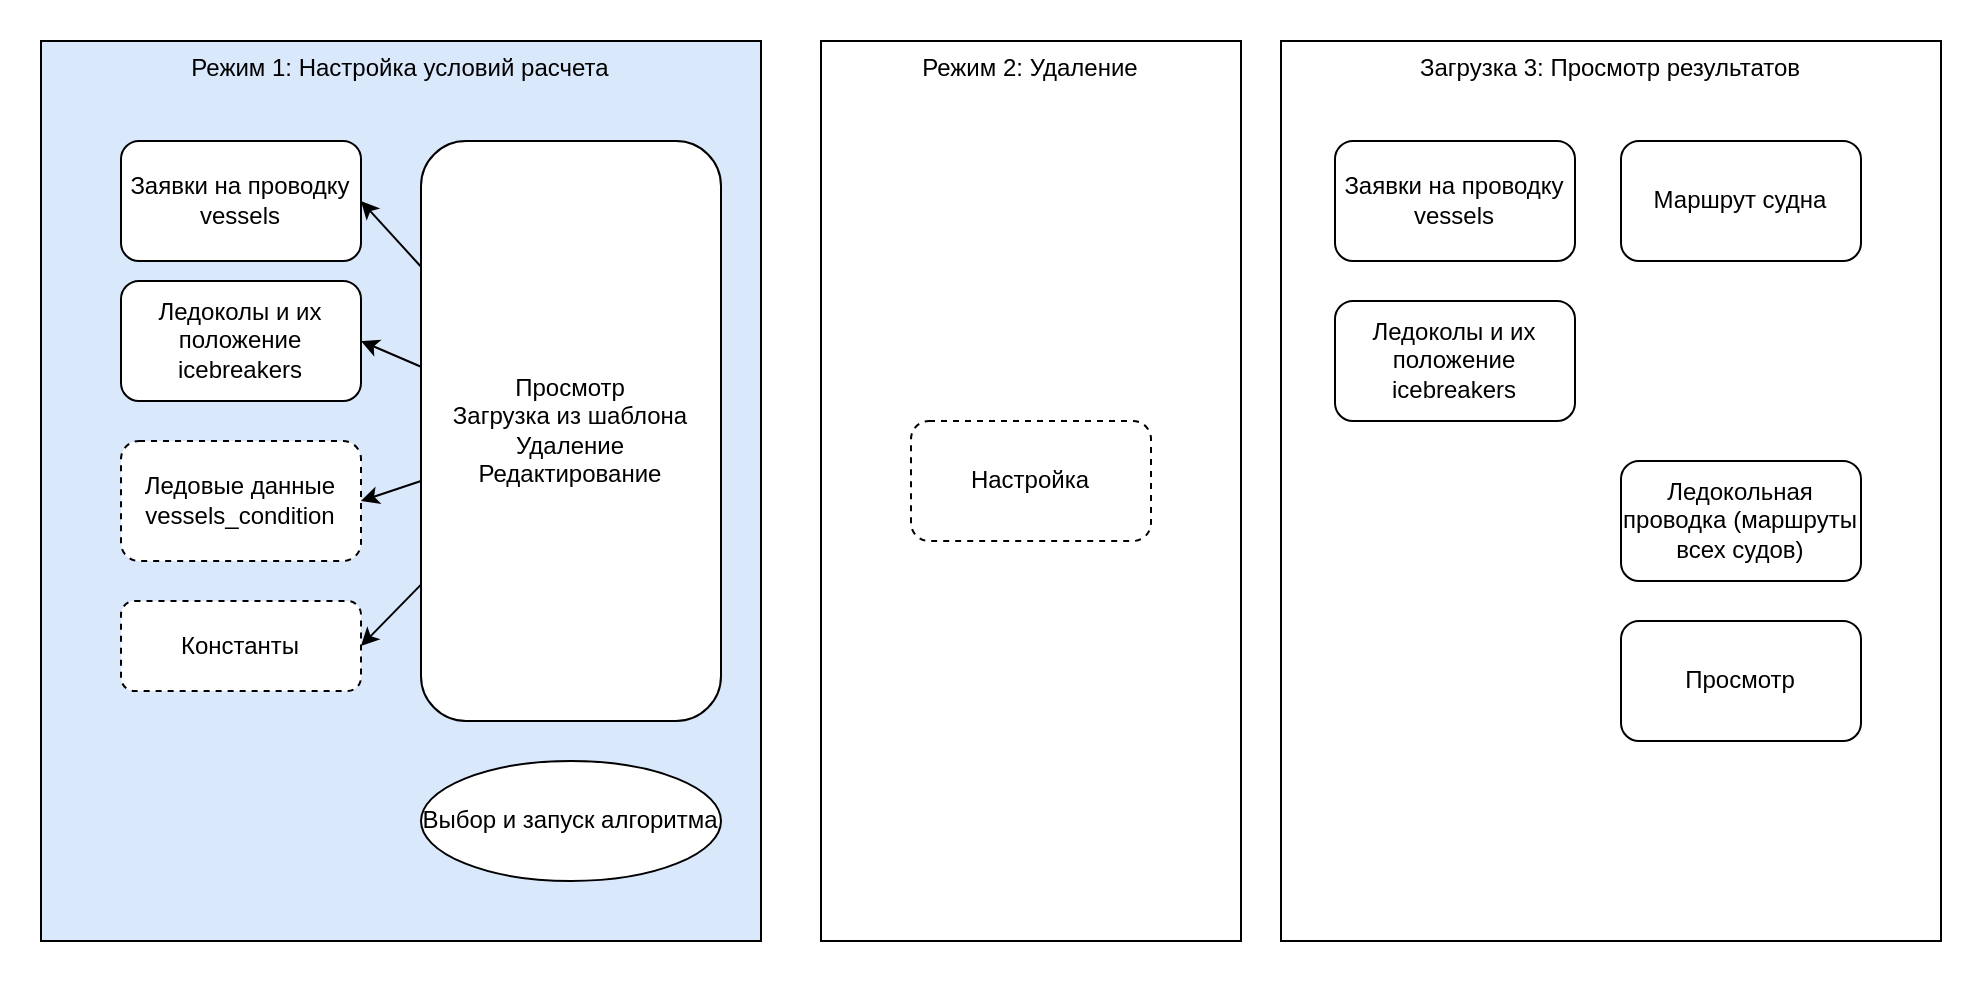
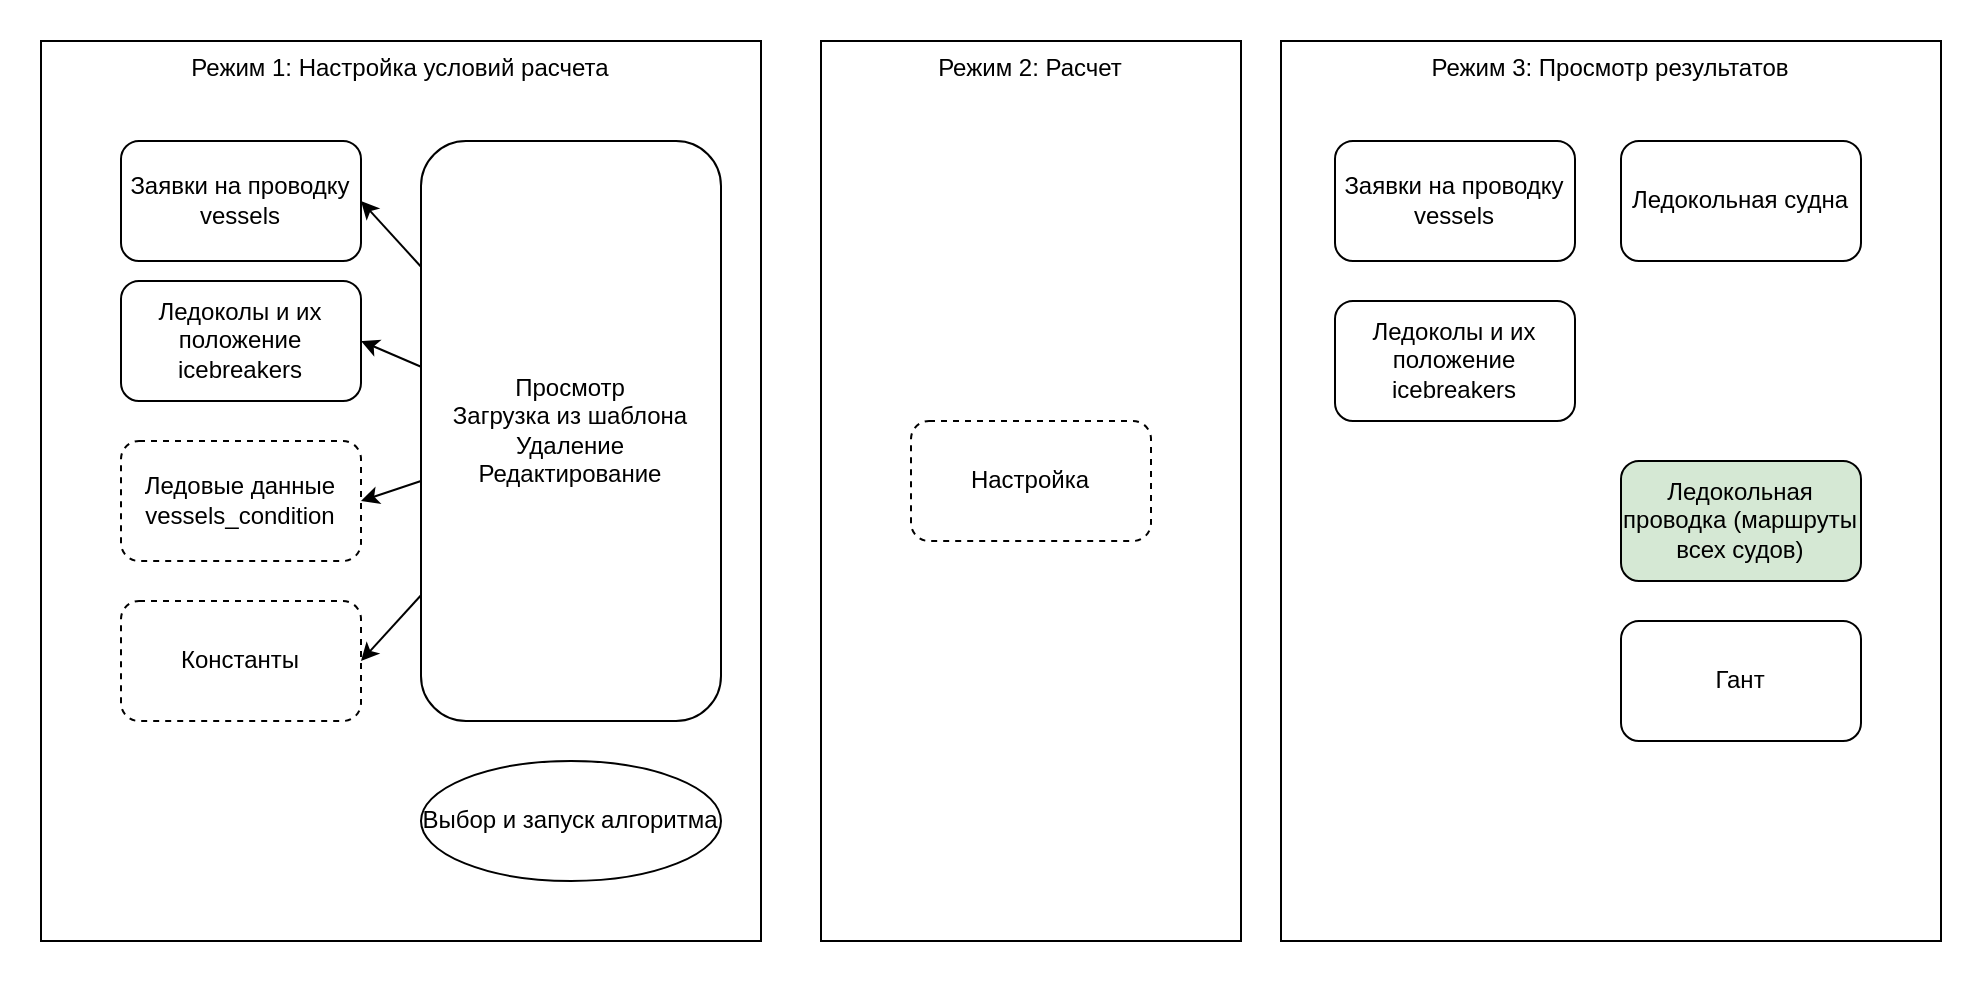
node "Режим 2: Удаление": label "Режим 2: Удаление" -> "Режим 2: Расчет"
node "Загрузка 3: Просмотр результатов": label "Загрузка 3: Просмотр результатов" -> "Режим 3: Просмотр результатов"
node "Маршрут судна": label "Маршрут судна" -> "Ледокольная судна"
node "Режим 1: Настройка условий расчета": fillcolor #dae8fc -> #ffffff
node "Ледокольная проводка (маршруты всех судов)": fillcolor #ffffff -> #d5e8d4
node "Константы": size 240x90 -> 240x120
node "Просмотр": label "Просмотр" -> "Гант"
